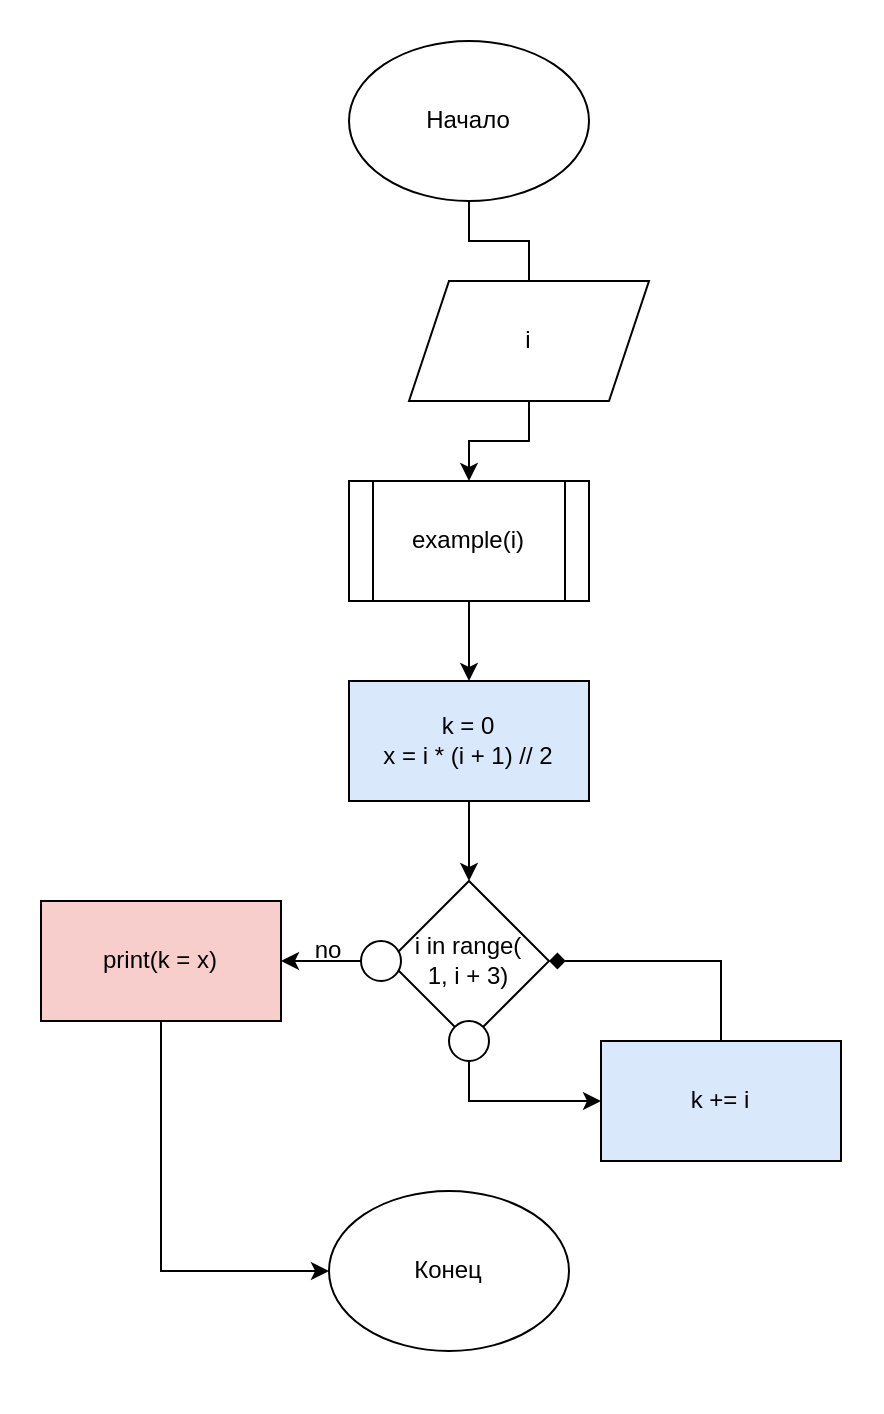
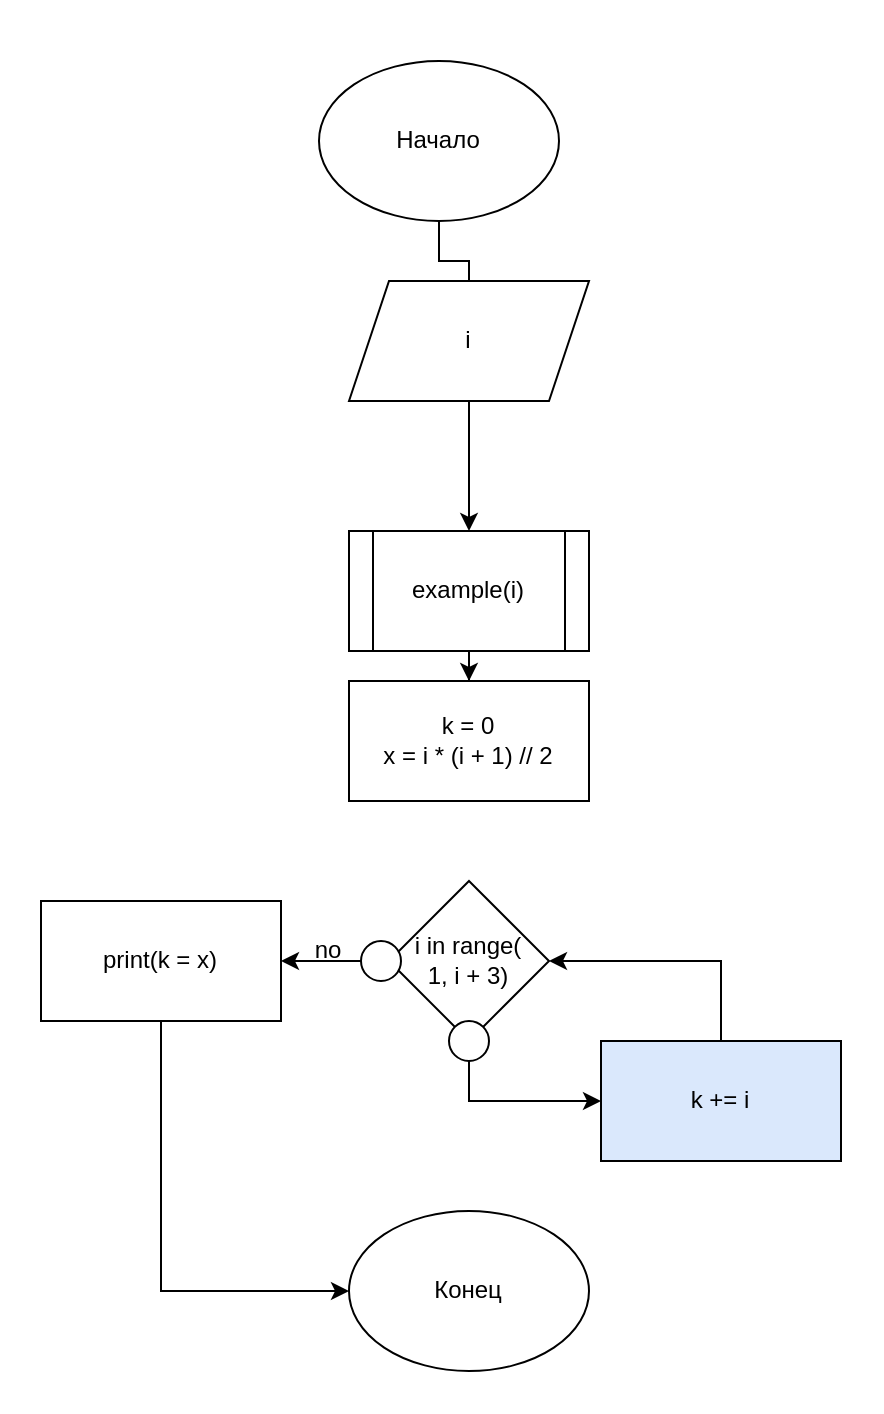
node "Начало": moved (469, 121) -> (439, 141)
node "i": moved (529, 341) -> (469, 341)
node "example(i)": moved (469, 541) -> (469, 591)
node "k = 0 x = i * (i + 1) // 2": fillcolor #dae8fc -> #ffffff
edge "k = 0 x = i * (i + 1) // 2" -> "i in range( 1, i + 3)": removed
node "print(k = x)": fillcolor #f8cecc -> #ffffff
edge "k += i" -> "i in range( 1, i + 3)": arrowhead diamond -> classic
node "Конец": moved (449, 1271) -> (469, 1291)
